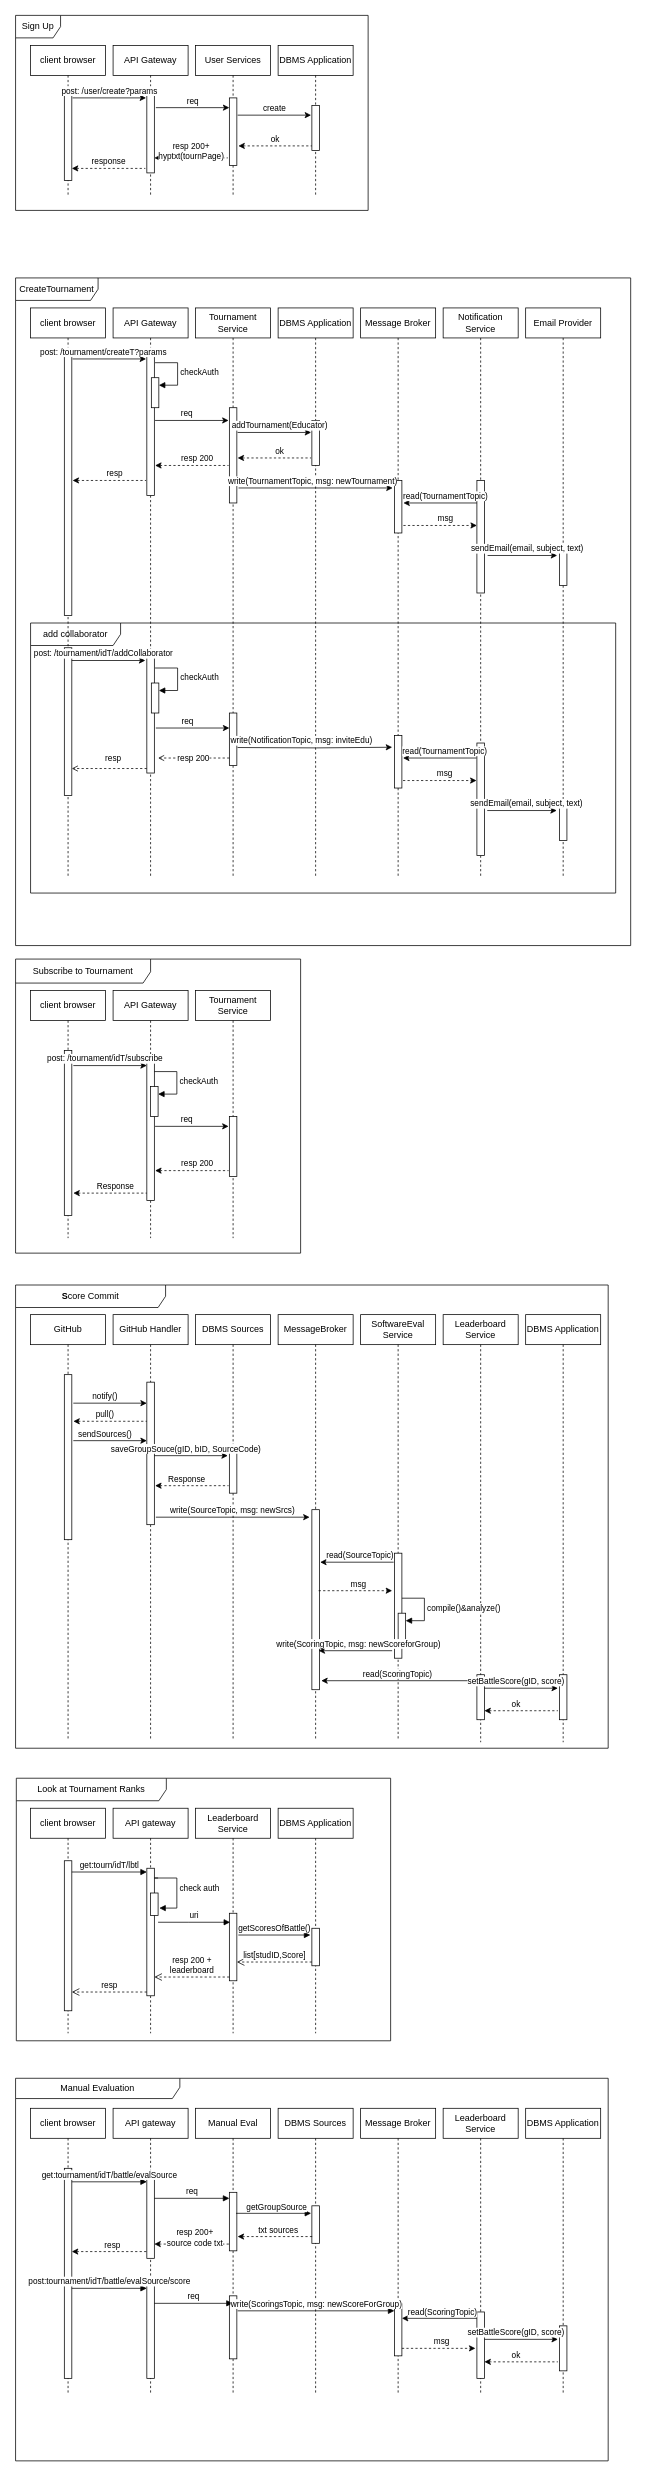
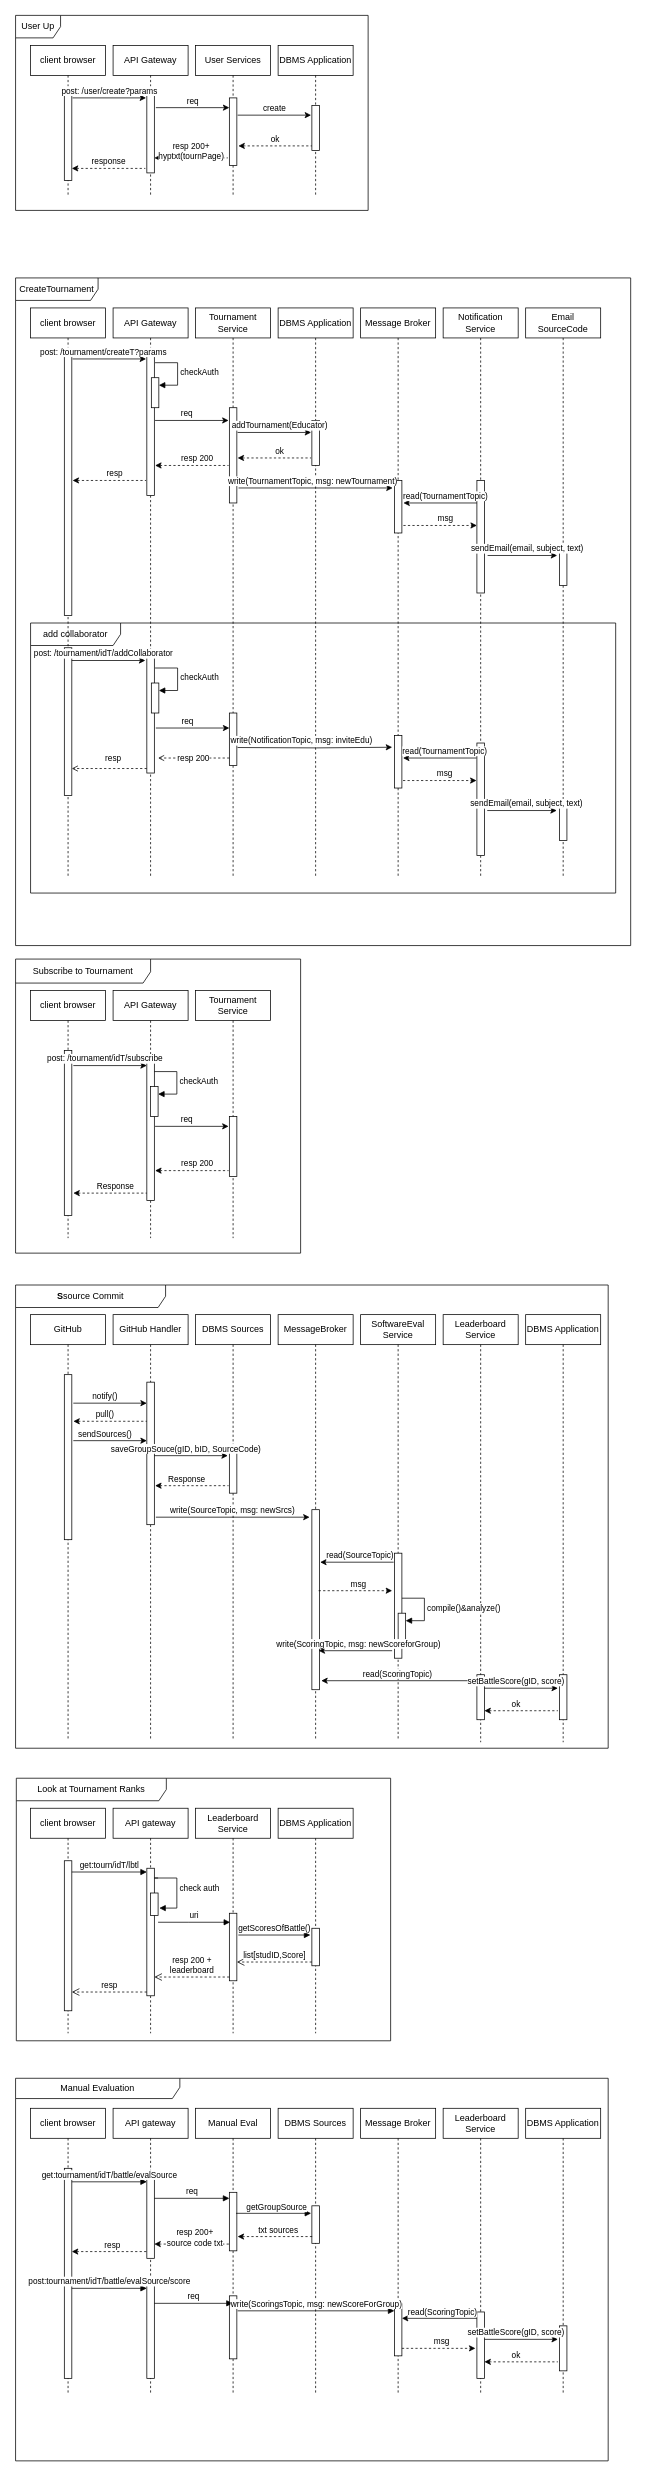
node "Sign Up": label "Sign Up" -> "User Up"
node "Email Provider": label "Email Provider" -> "Email SourceCode"
node "Score Commit": label "Score Commit" -> "Ssource Commit"
